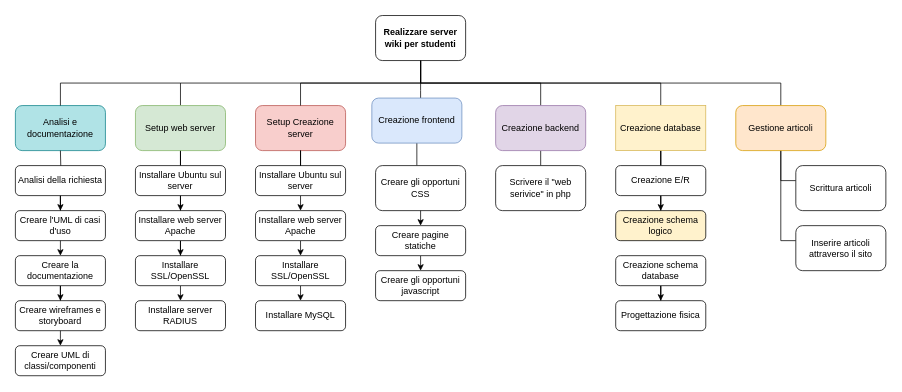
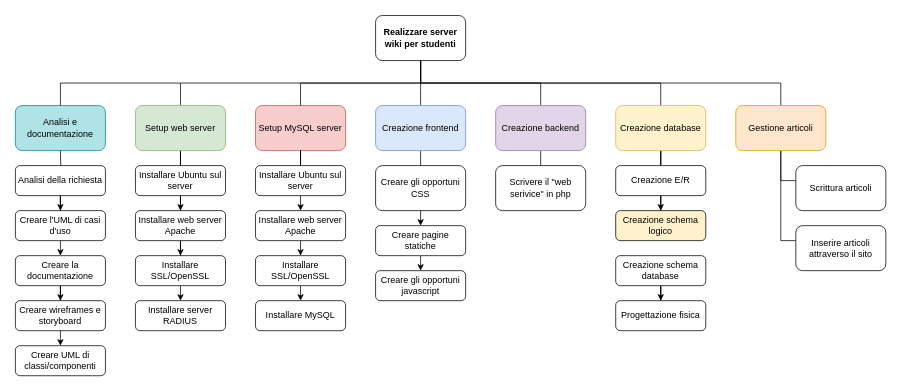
node "Creazione frontend": moved (417, 120) -> (420, 128)
node "Setup Creazione server": label "Setup Creazione server" -> "Setup MySQL server"
node "Creazione database": shape rectangle -> rounded rectangle
